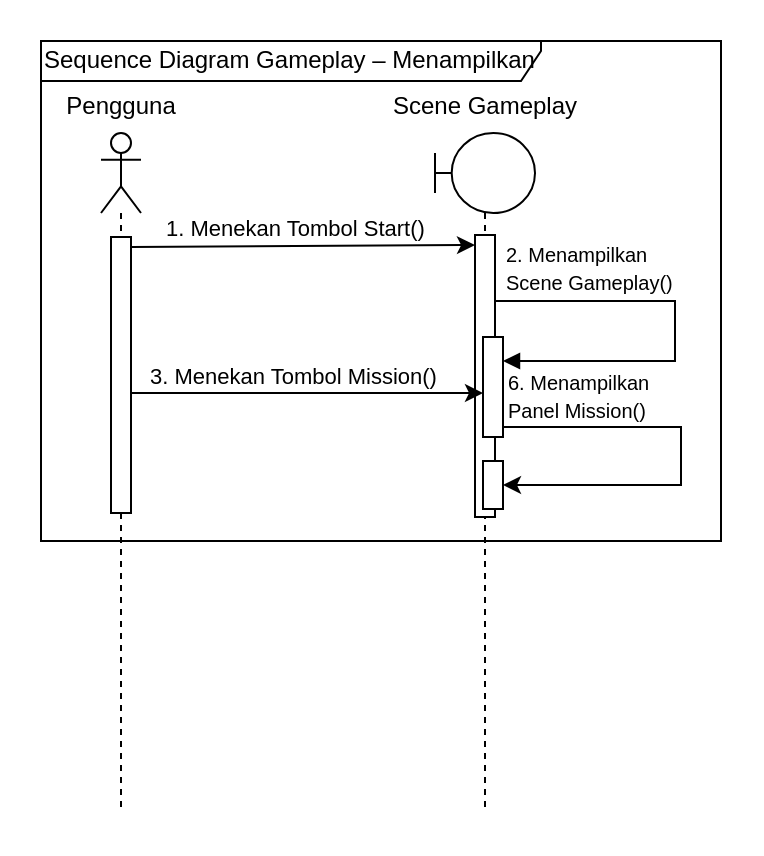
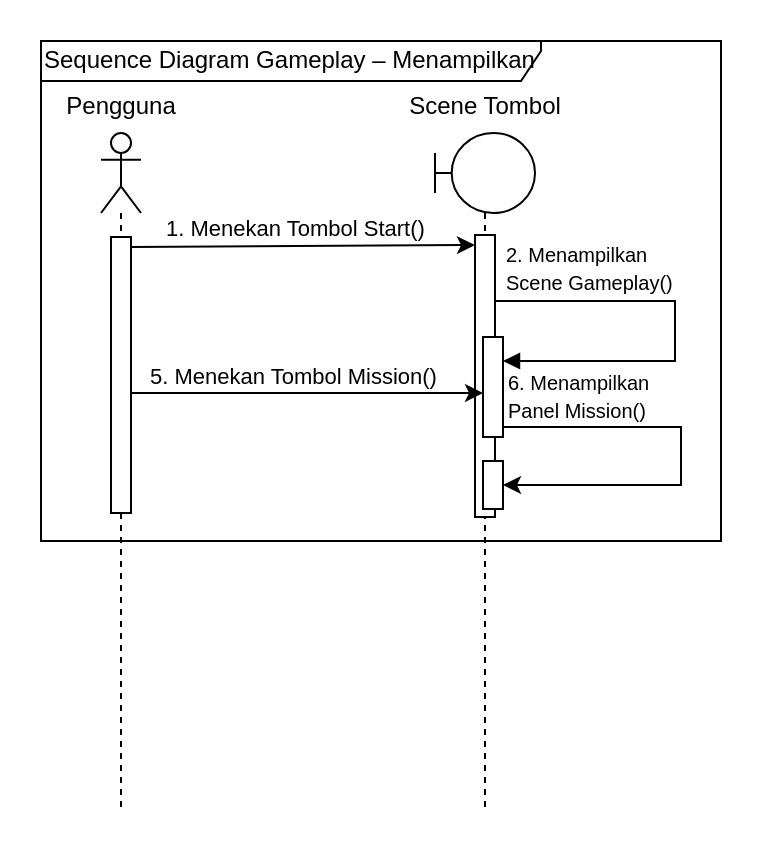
node "Scene Gameplay": label "Scene Gameplay" -> "Scene Tombol"
node "3. Menekan Tombol Mission()": label "3. Menekan Tombol Mission()" -> "5. Menekan Tombol Mission()"
